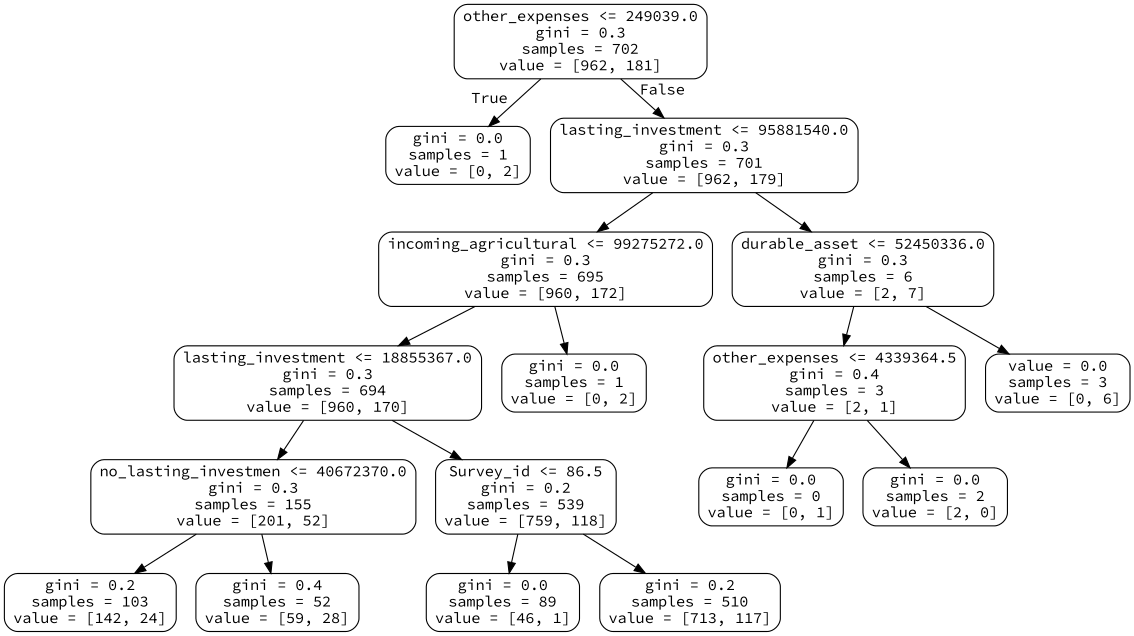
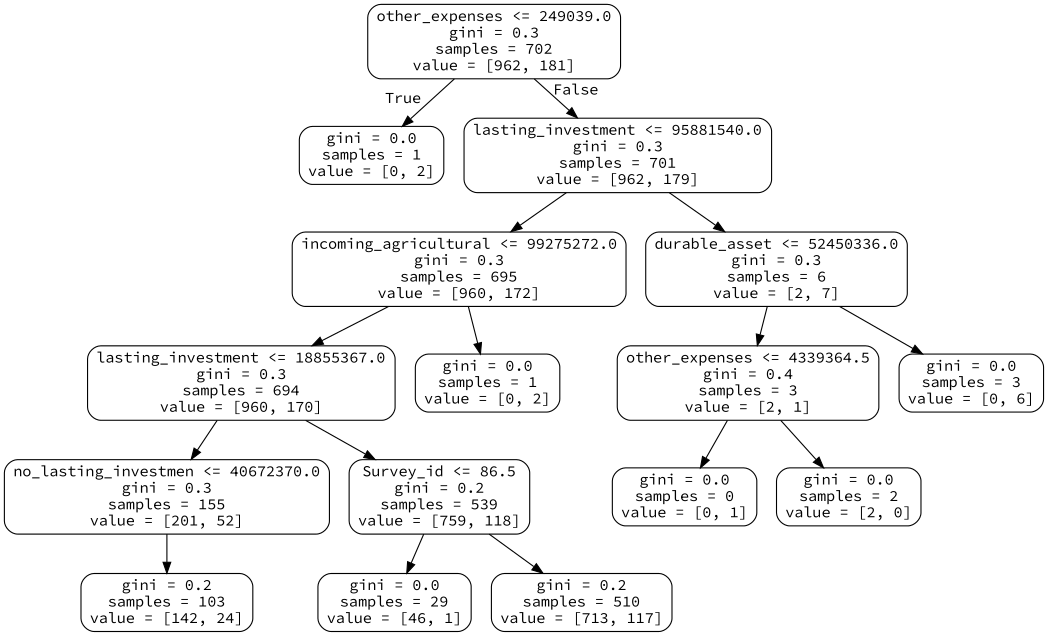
node "value = 0.0 samples = 3 value = [0, 6]": label "value = 0.0 samples = 3 value = [0, 6]" -> "gini = 0.0 samples = 3 value = [0, 6]"
node "gini = 0.4 samples = 52 value = [59, 28]": removed
node "gini = 0.0 samples = 89 value = [46, 1]": label "gini = 0.0 samples = 89 value = [46, 1]" -> "gini = 0.0 samples = 29 value = [46, 1]"
